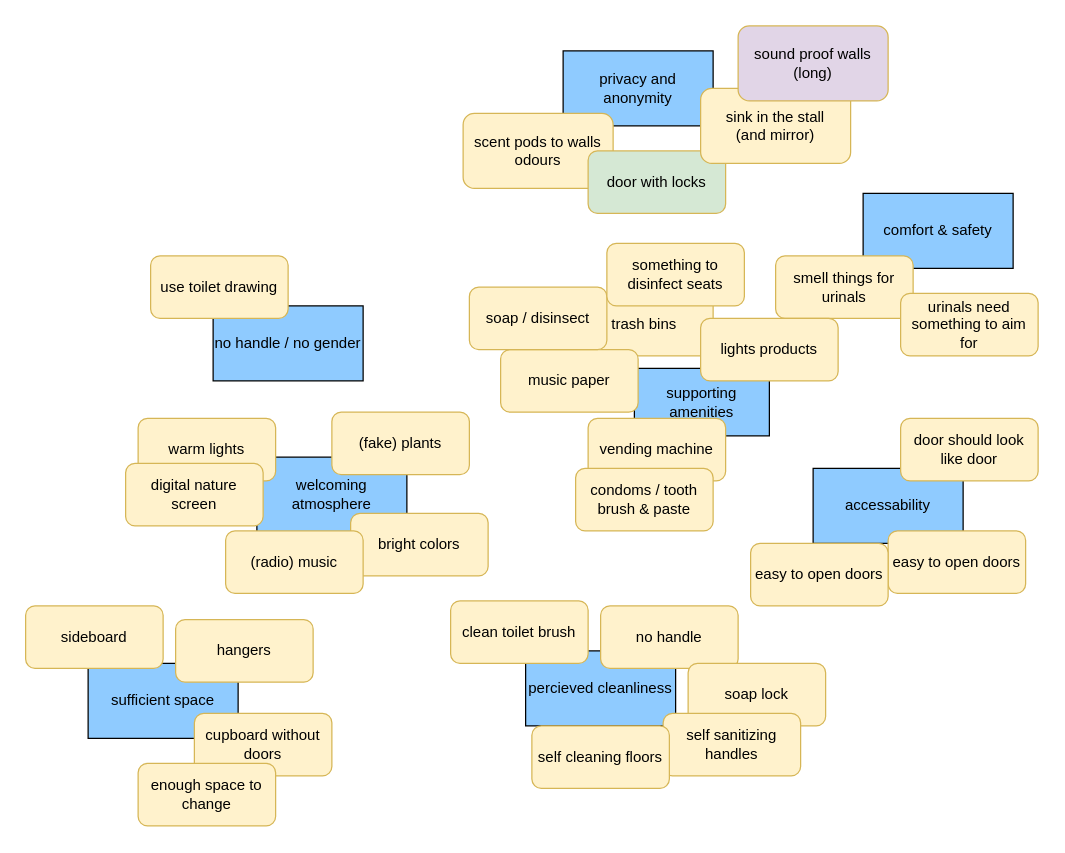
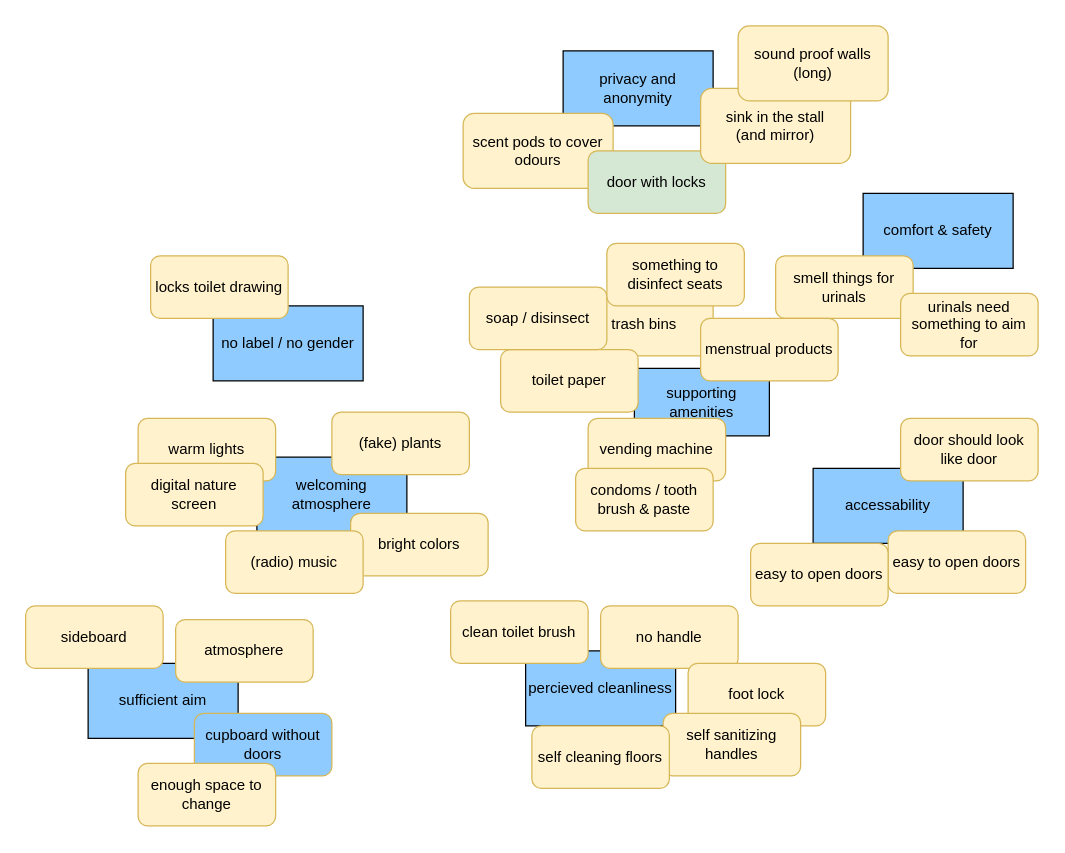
node "sound proof walls (long)": fillcolor #e1d5e7 -> #fff2cc
node "scent pods to walls odours": label "scent pods to walls odours" -> "scent pods to cover odours"
node "use toilet drawing": label "use toilet drawing" -> "locks toilet drawing"
node "no handle / no gender": label "no handle / no gender" -> "no label / no gender"
node "lights products": label "lights products" -> "menstrual products"
node "music paper": label "music paper" -> "toilet paper"
node "hangers": label "hangers" -> "atmosphere"
node "soap lock": label "soap lock" -> "foot lock"
node "sufficient space": label "sufficient space" -> "sufficient aim"
node "cupboard without doors": fillcolor #fff2cc -> #8fcbff
